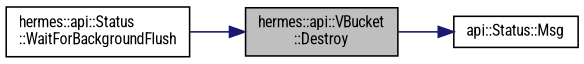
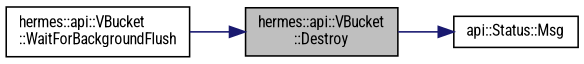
node "hermes::api::Status ::WaitForBackgroundFlush": label "hermes::api::Status ::WaitForBackgroundFlush" -> "hermes::api::VBucket ::WaitForBackgroundFlush"
